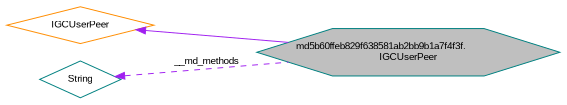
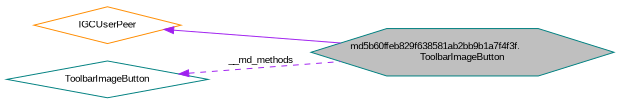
node "md5b60ffeb829f638581ab2bb9b1a7f4f3f. IGCUserPeer": label "md5b60ffeb829f638581ab2bb9b1a7f4f3f. IGCUserPeer" -> "md5b60ffeb829f638581ab2bb9b1a7f4f3f. ToolbarImageButton"
node "String": label "String" -> "ToolbarImageButton"
